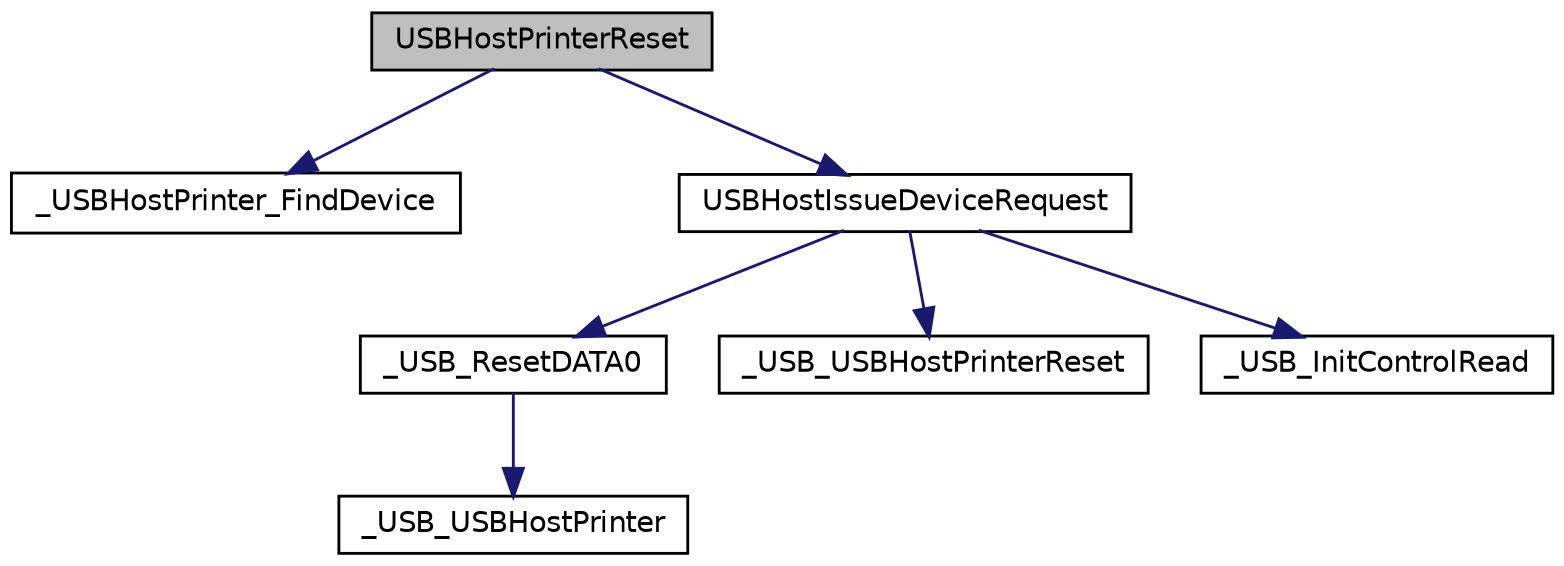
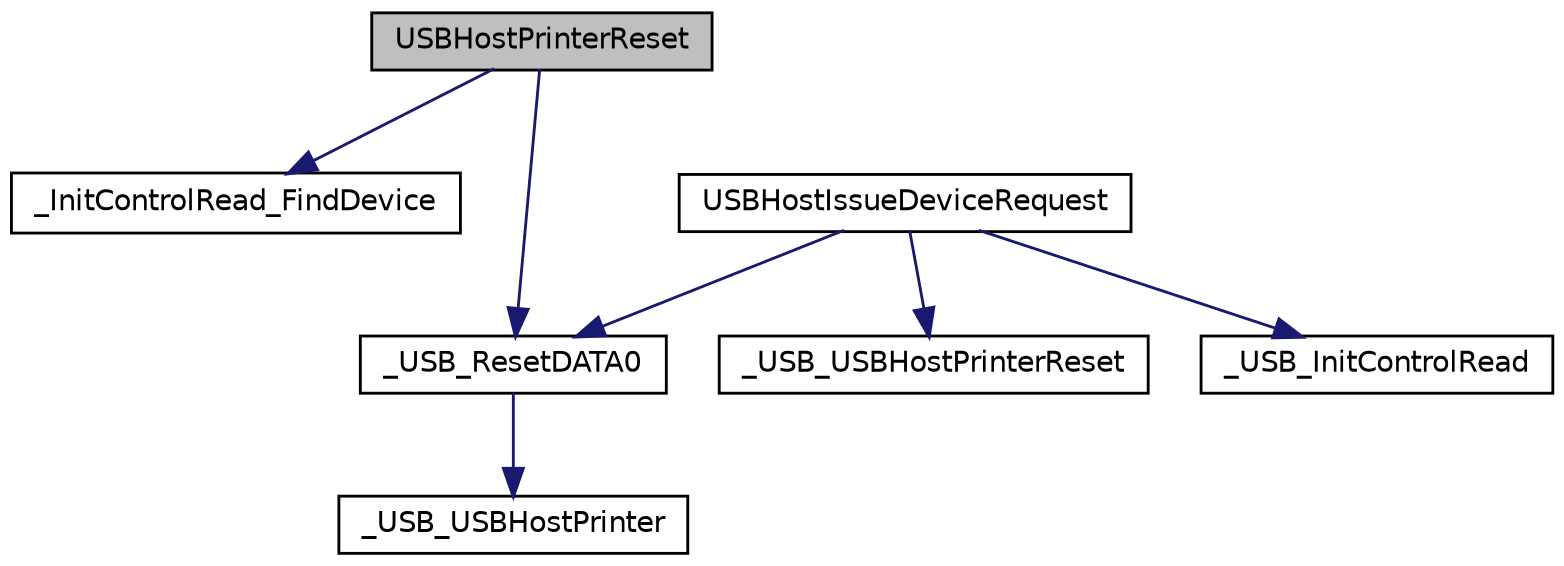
edge "USBHostPrinterReset" -> "USBHostIssueDeviceRequest": now "USBHostPrinterReset" -> "_USB_ResetDATA0"
node "_USBHostPrinter_FindDevice": label "_USBHostPrinter_FindDevice" -> "_InitControlRead_FindDevice"
